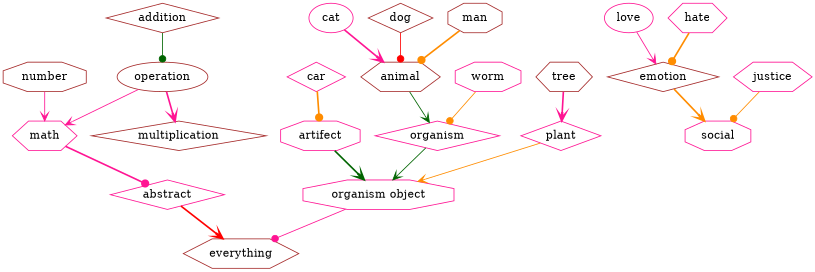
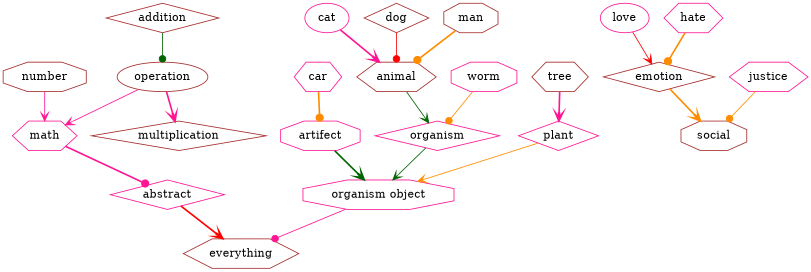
edge "love" -> "emotion": color deeppink -> red
node "car": shape diamond -> hexagon
node "social": color deeppink -> brown
